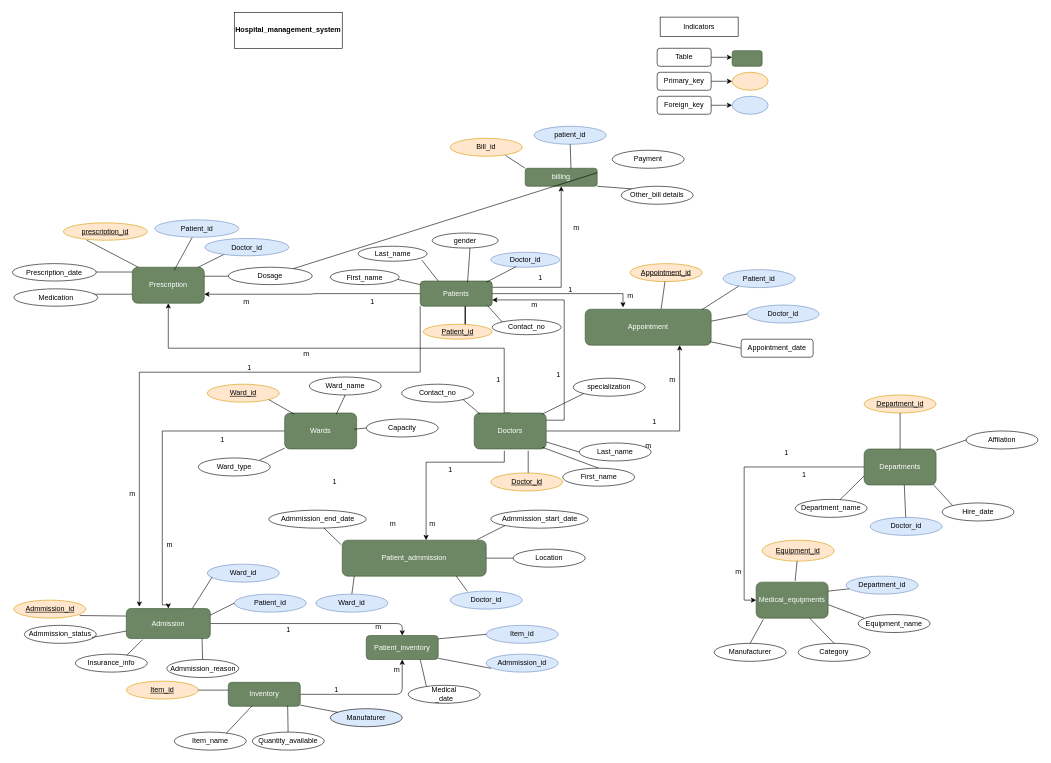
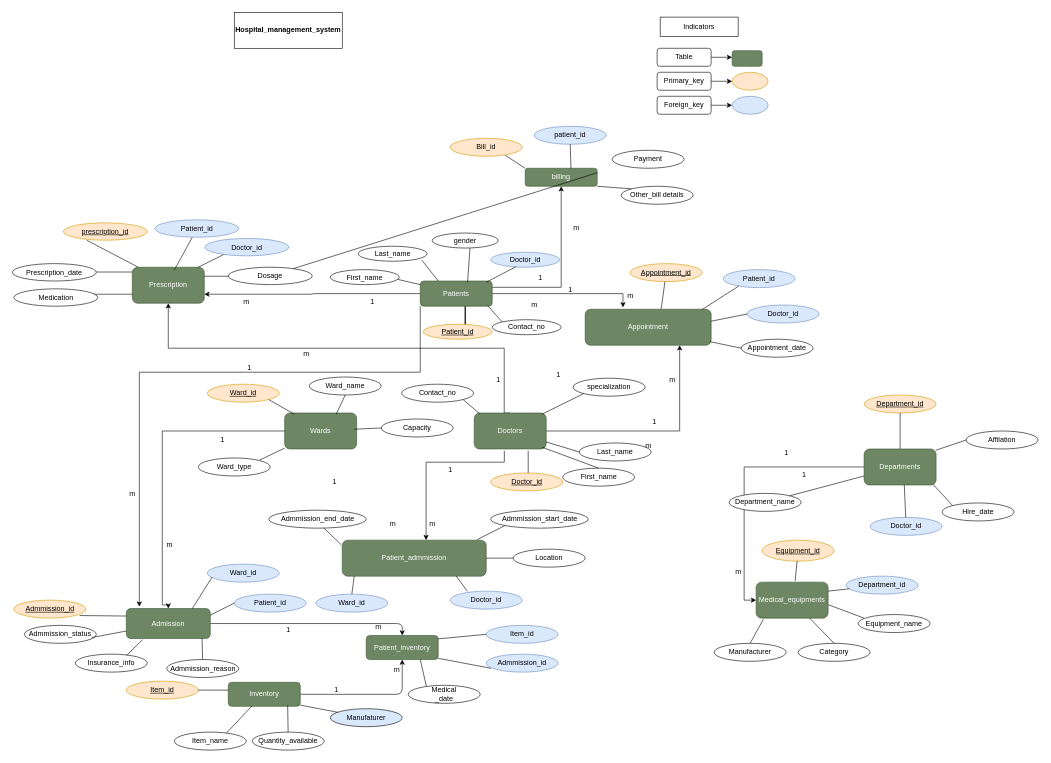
edge "Doctors" -> "Patients": removed
node "Appointment_date": shape rounded rectangle -> ellipse
node "Capacity": moved (402, 428) -> (417, 428)
node "Department_name": moved (831, 509) -> (765, 503)
